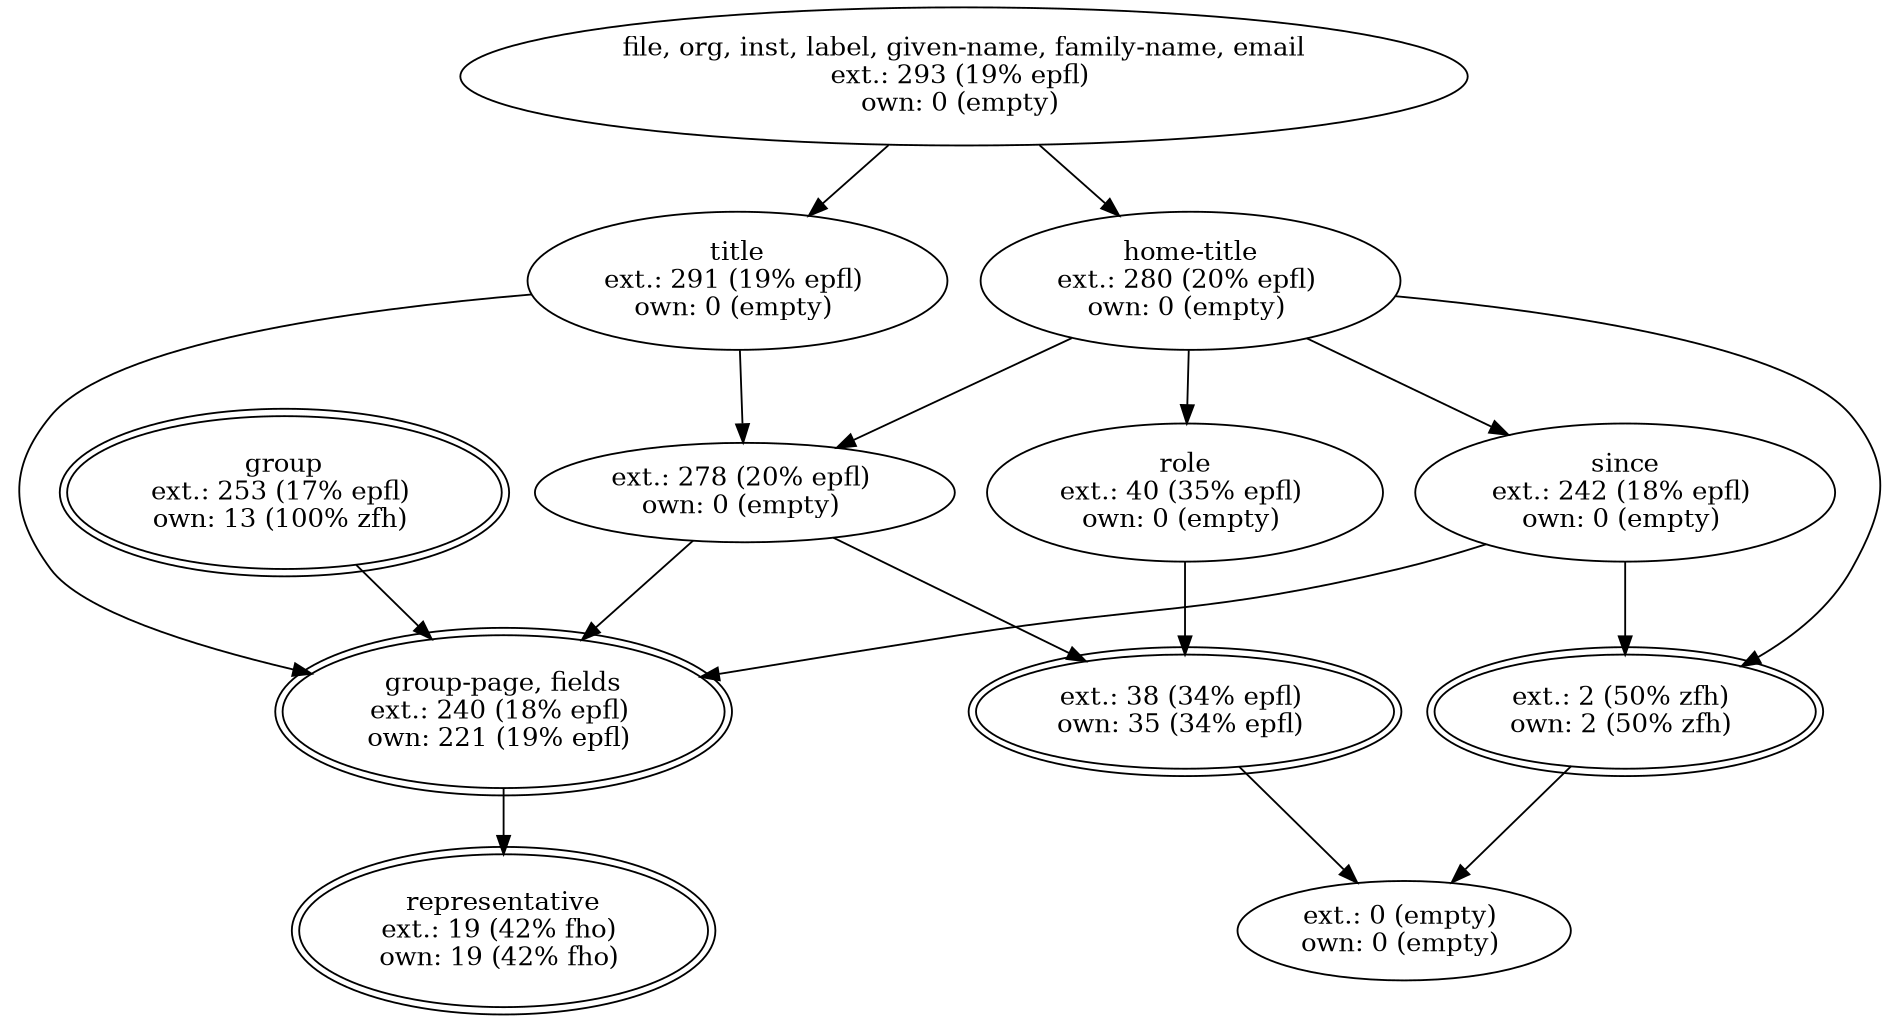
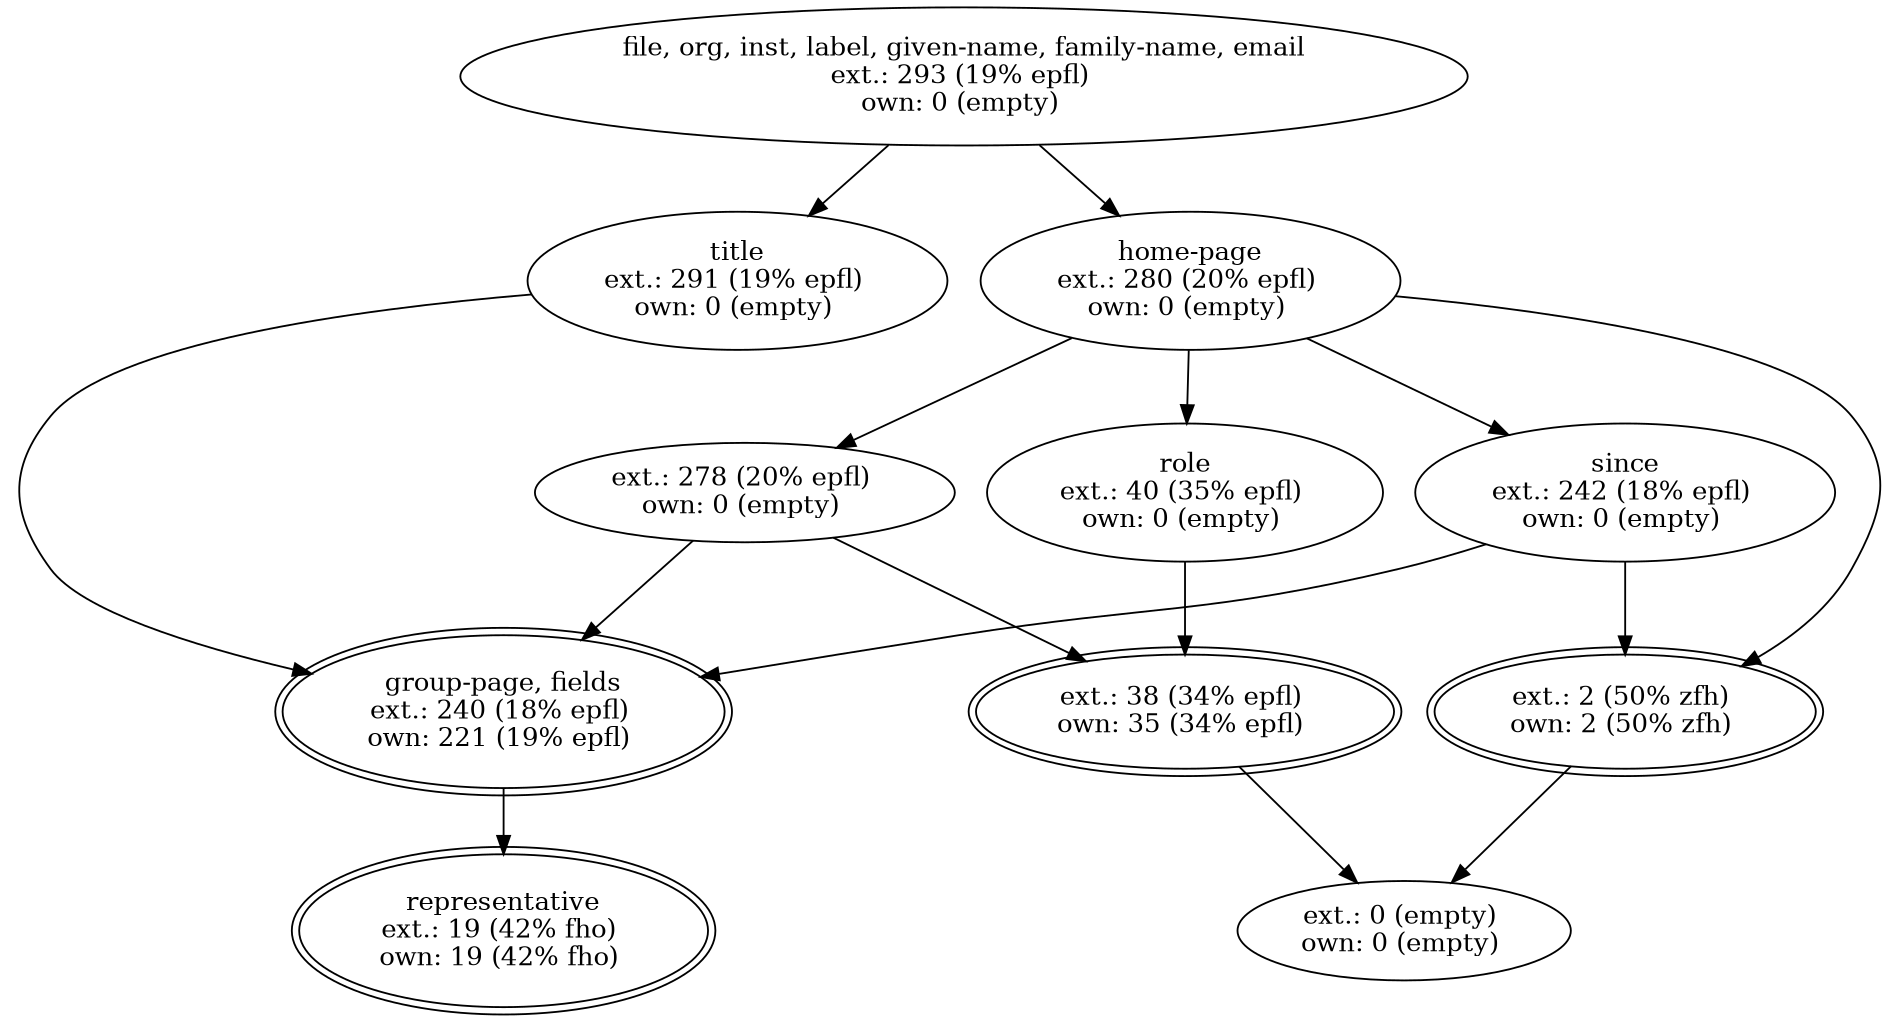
node "home-title ext.: 280 (20% epfl) own: 0 (empty)": label "home-title ext.: 280 (20% epfl) own: 0 (empty)" -> "home-page ext.: 280 (20% epfl) own: 0 (empty)"
edge "title ext.: 291 (19% epfl) own: 0 (empty)" -> "ext.: 278 (20% epfl) own: 0 (empty)": removed
node "group ext.: 253 (17% epfl) own: 13 (100% zfh)": removed
